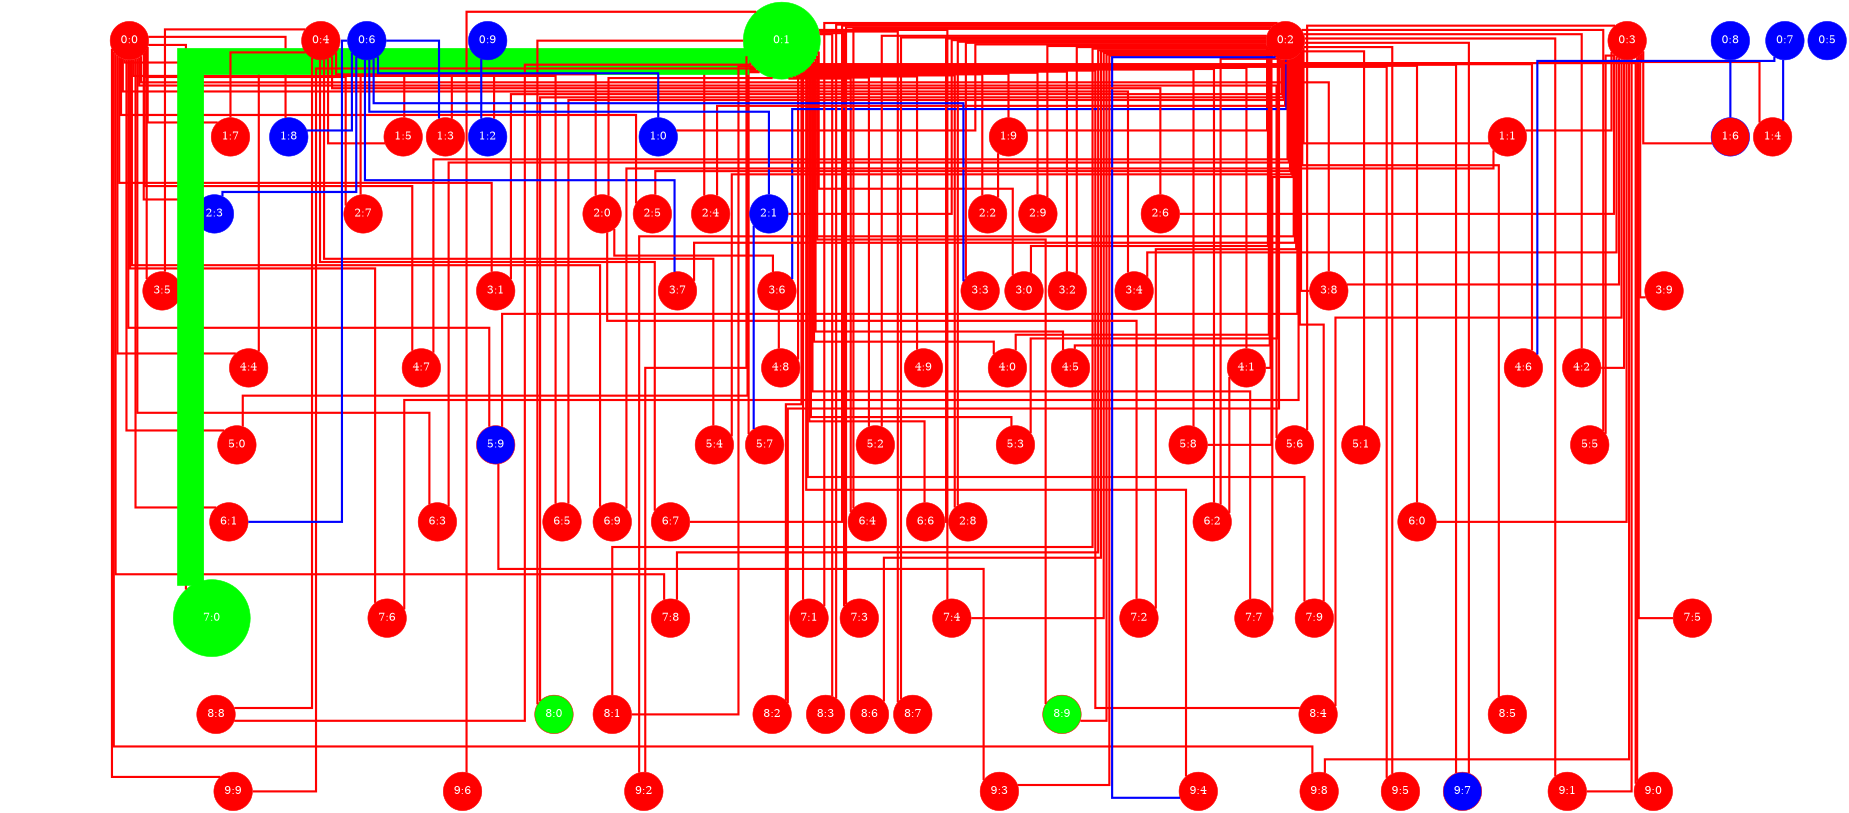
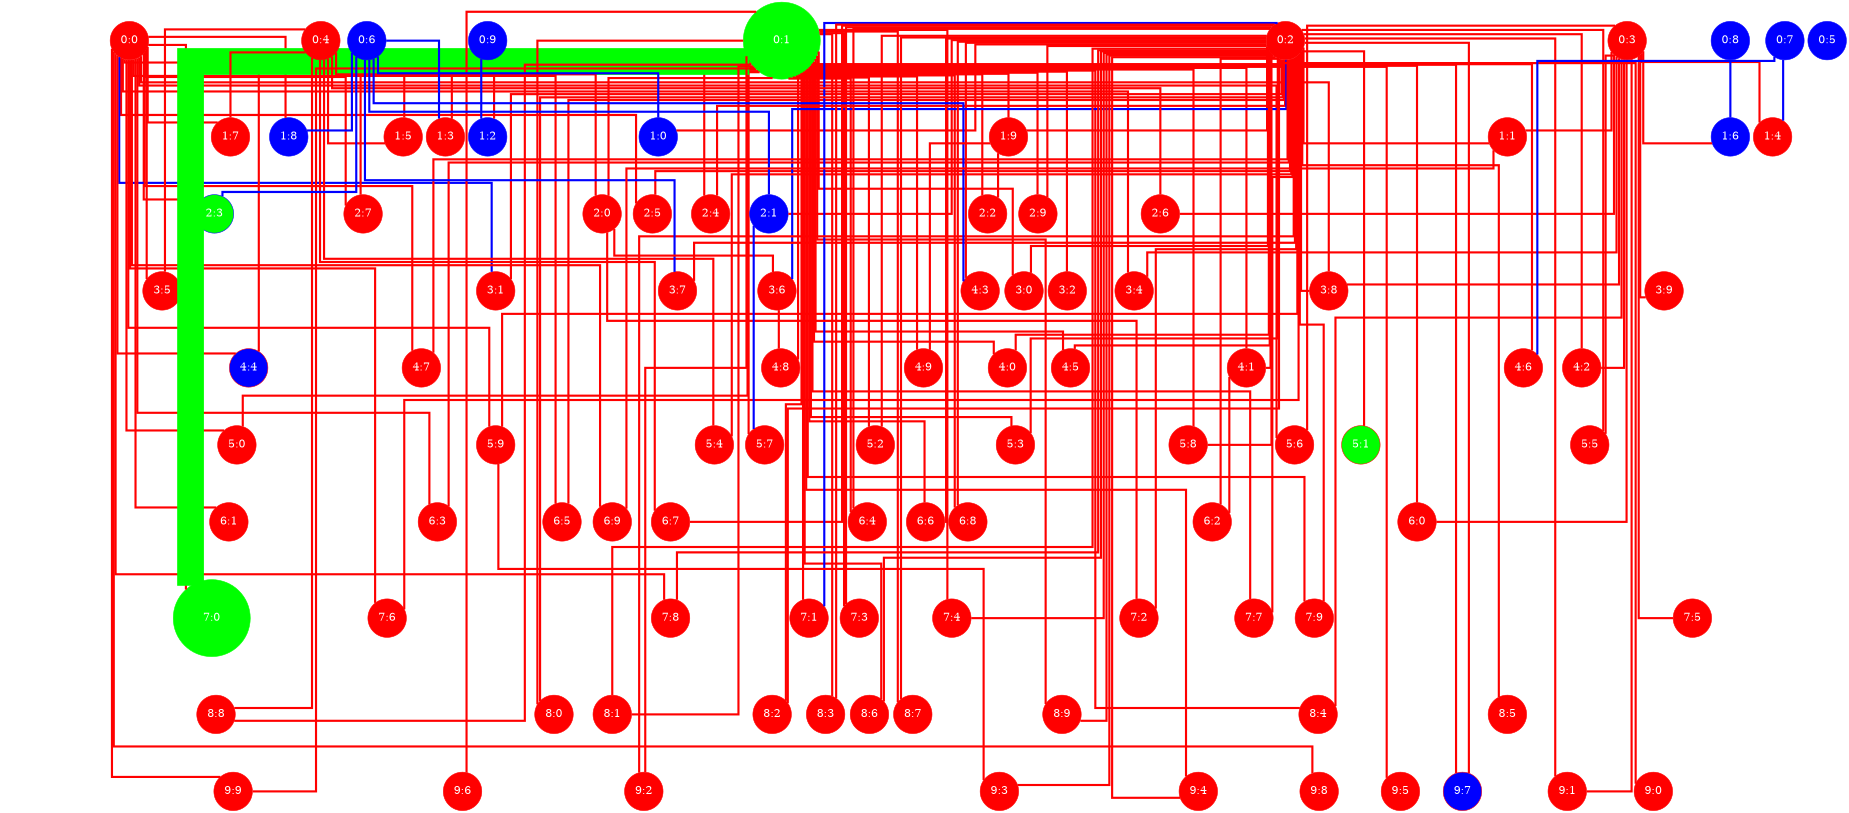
edge "0:2" -- "3:2": removed
edge "0:2" -- "7:1": color red -> blue
edge "0:1" -- "6:2": now "0:1" -- "8:6"
node "1:6": fillcolor red -> blue
edge "0:0" -- "3:1": color red -> blue
edge "1:9" -- "4:9": added
node "2:3": fillcolor blue -> green
node "3:3": label "3:3" -> "4:3"
edge "0:6" -- "6:1": removed
edge "0:2" -- "9:5": removed
node "4:4": fillcolor red -> blue
edge "0:2" -- "9:4": color blue -> red
edge "0:3" -- "9:0": removed
node "5:9": fillcolor blue -> red
node "5:1": fillcolor red -> green
node "2:8": label "2:8" -> "6:8"
node "8:0": fillcolor green -> red
node "8:9": fillcolor green -> red
edge "0:3" -- "9:8": removed
